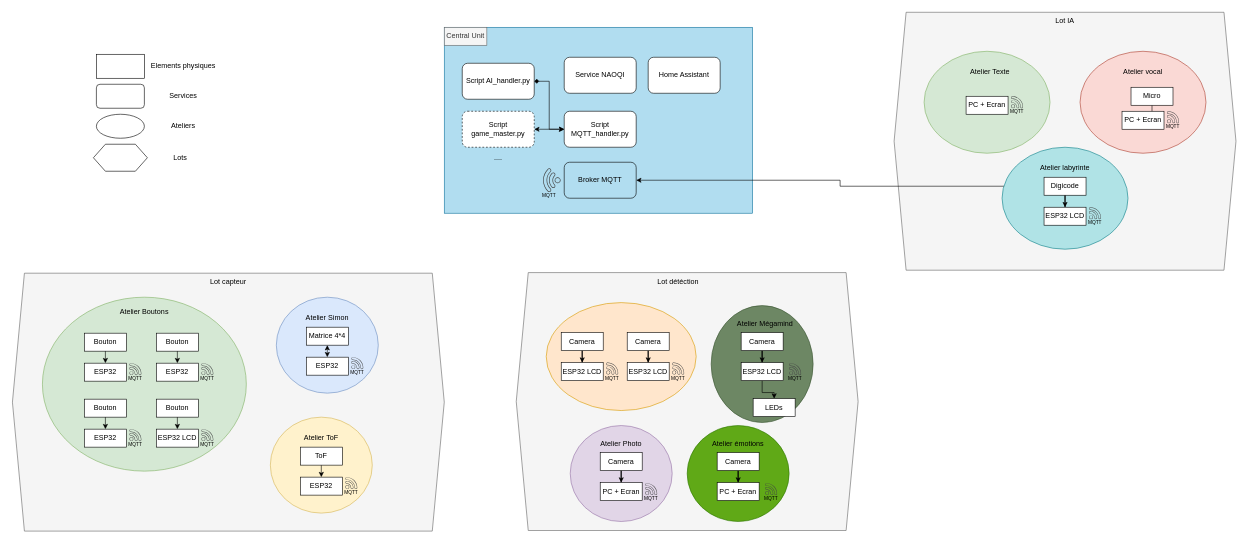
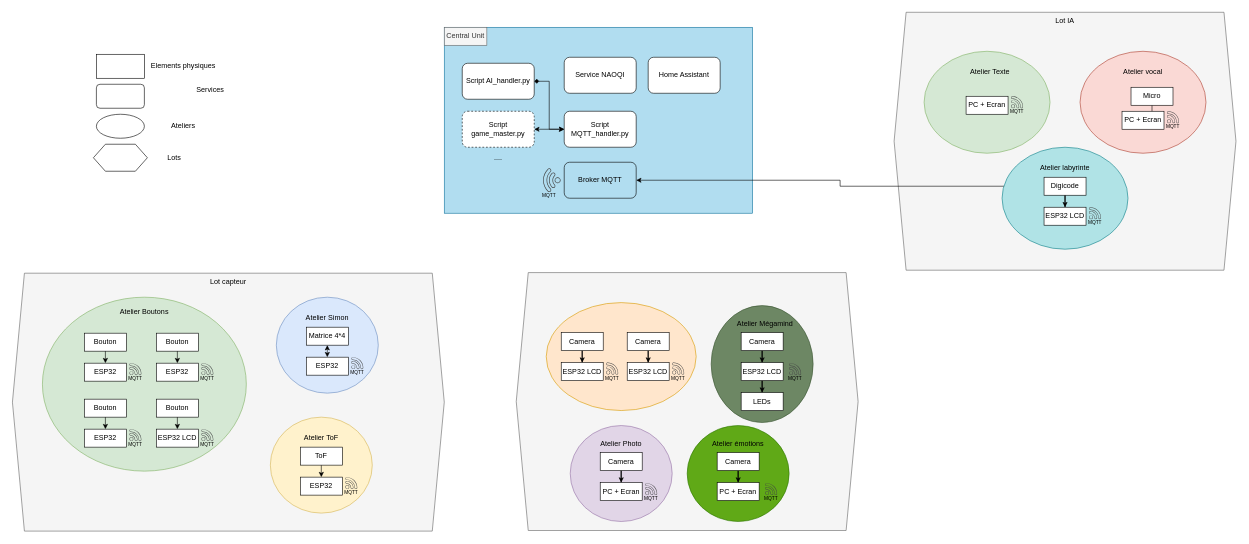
node "Services": moved (183, 96) -> (210, 90)
node "Lots": moved (180, 158) -> (174, 158)
node "Lot détéction": removed
node "LEDs": moved (774, 408) -> (762, 402)
